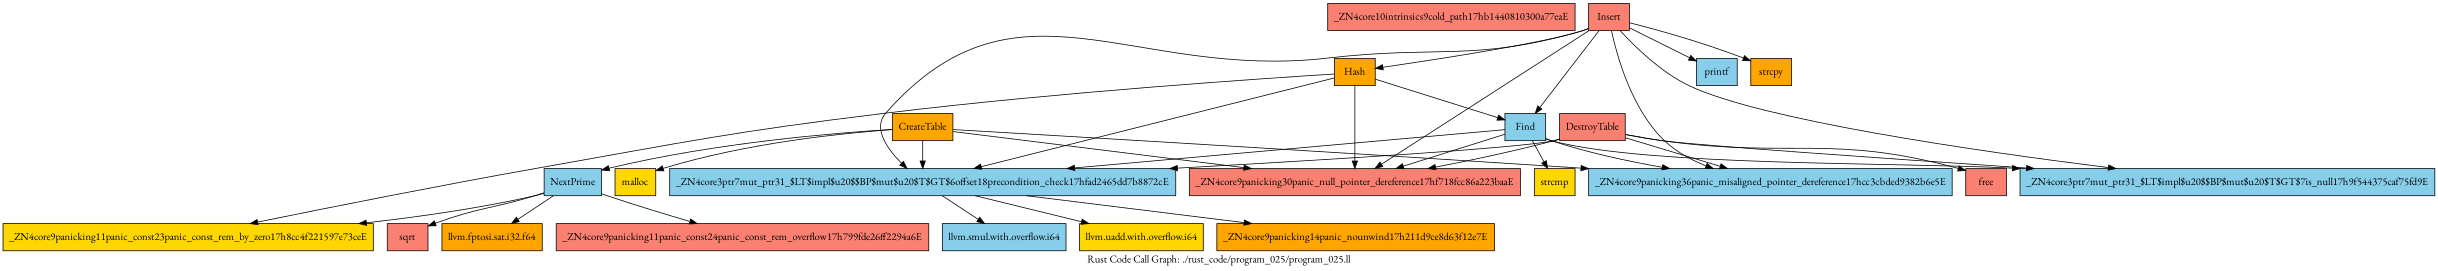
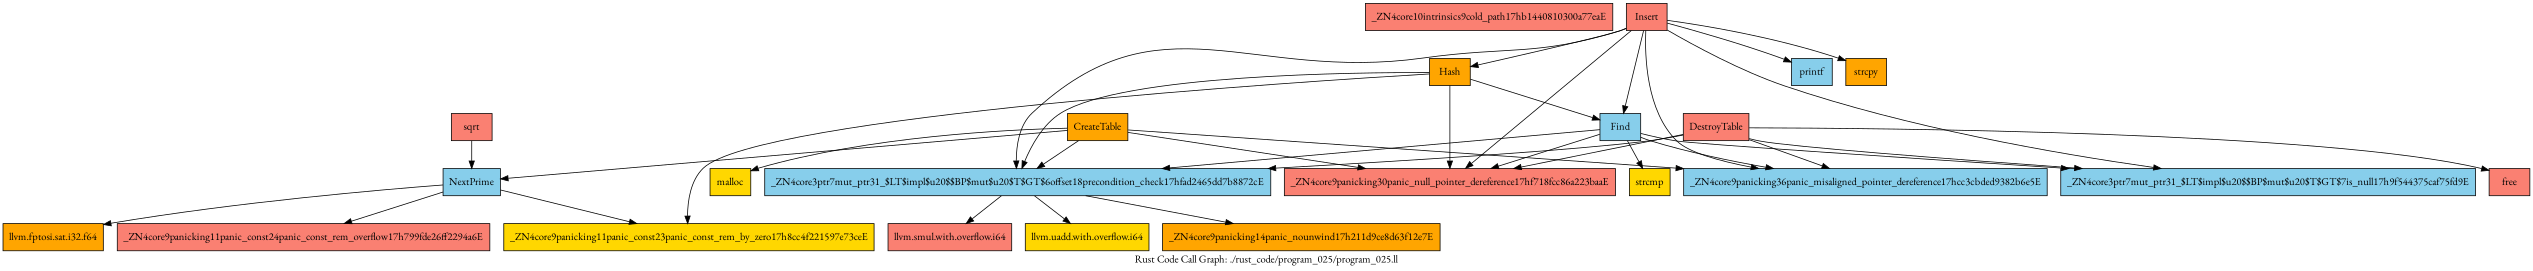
edge "NextPrime" -> "sqrt": reversed
node "llvm.smul.with.overflow.i64": fillcolor skyblue -> salmon
